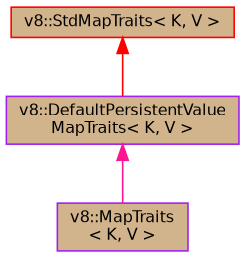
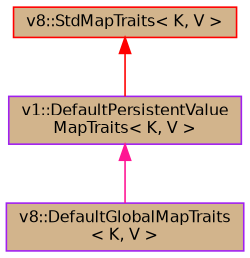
node "v8::DefaultPersistentValue MapTraits< K, V >": label "v8::DefaultPersistentValue MapTraits< K, V >" -> "v1::DefaultPersistentValue MapTraits< K, V >"
node "v8::MapTraits < K, V >": label "v8::MapTraits < K, V >" -> "v8::DefaultGlobalMapTraits < K, V >"
